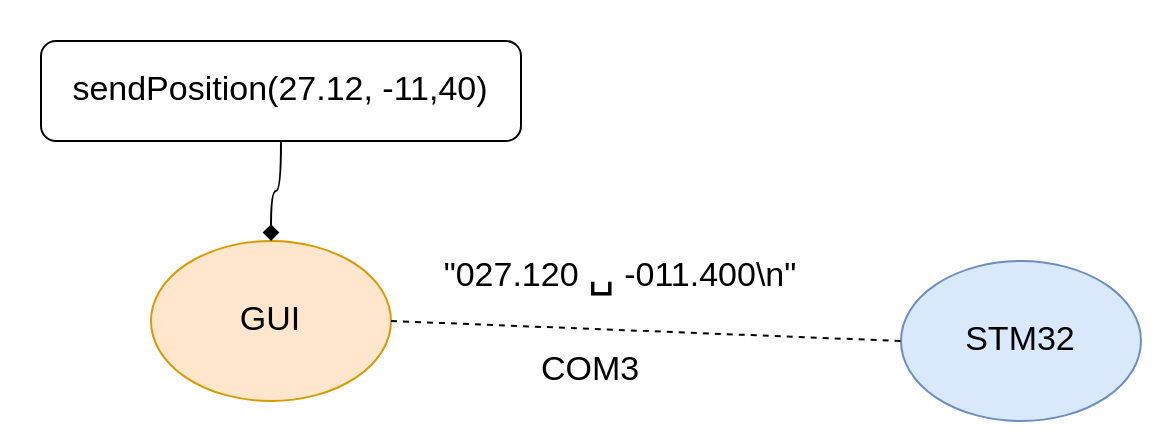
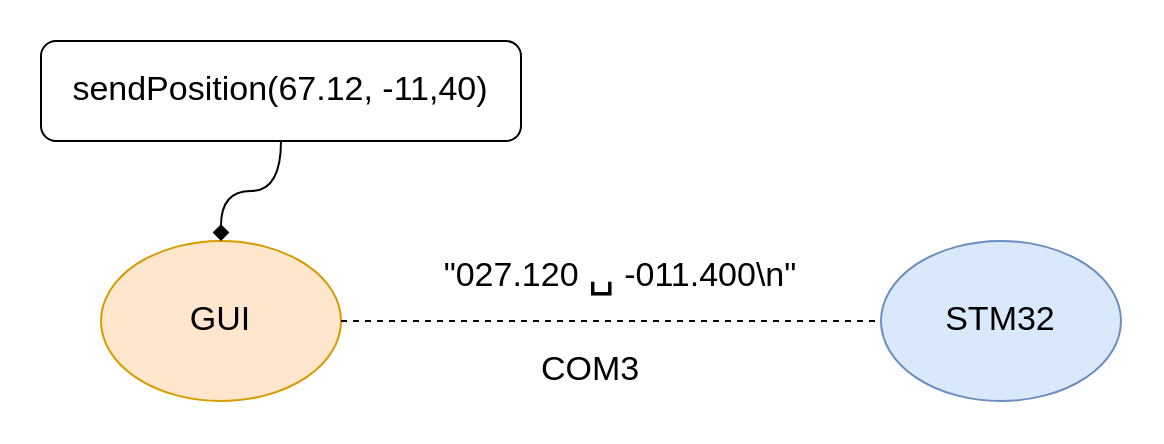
node "sendPosition(27.12, -11,40)": label "sendPosition(27.12, -11,40)" -> "sendPosition(67.12, -11,40)"
node "GUI": moved (271, 321) -> (221, 321)
node "STM32": moved (1021, 341) -> (1001, 321)
